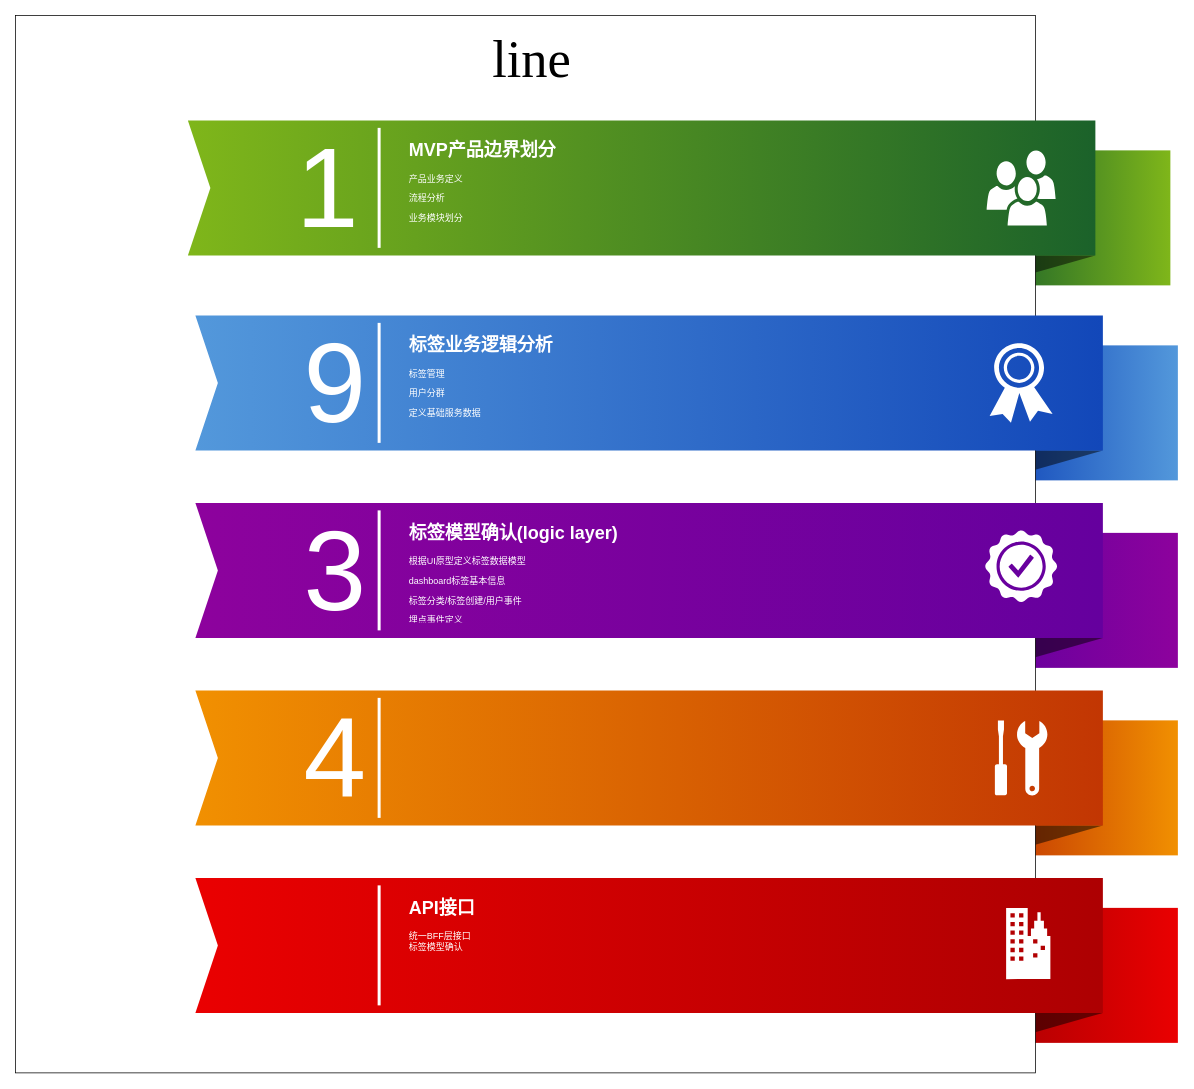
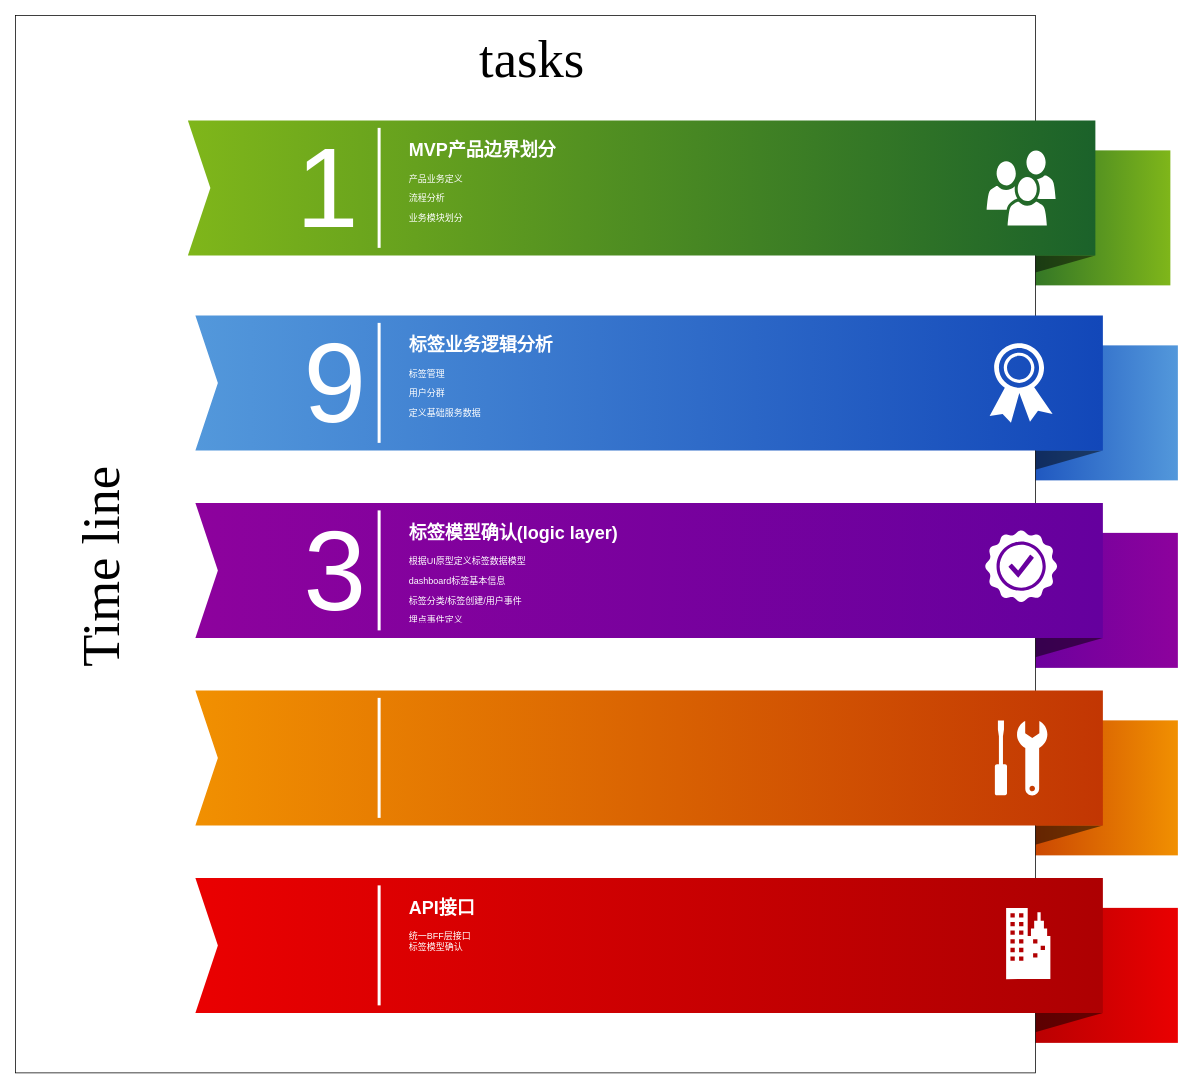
node "line": label "line" -> "tasks"
node "Time line": added
node "4": removed
